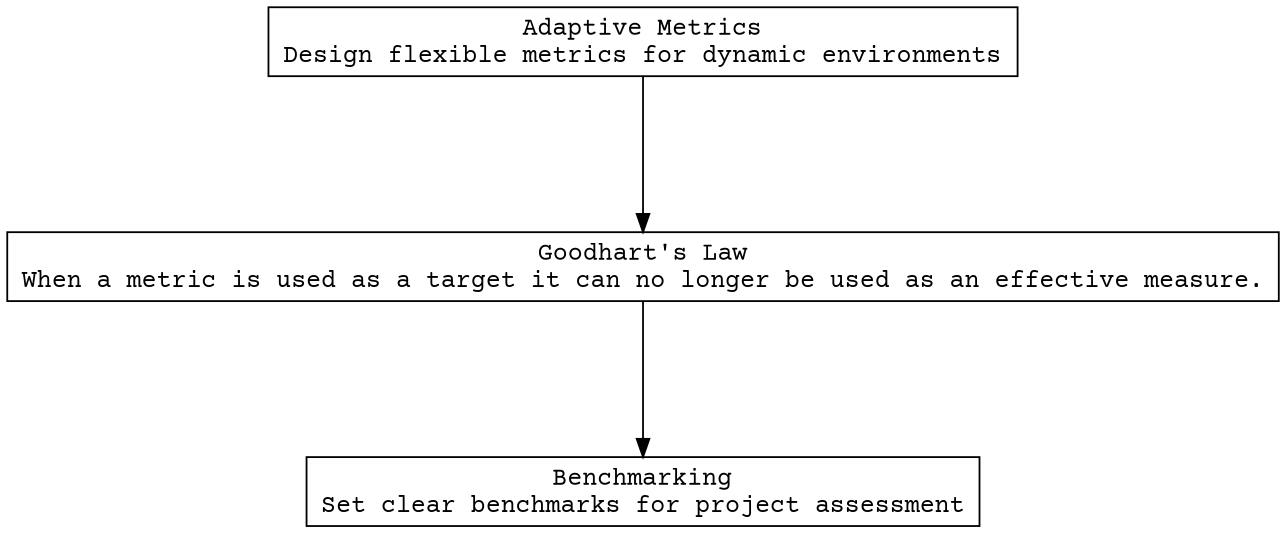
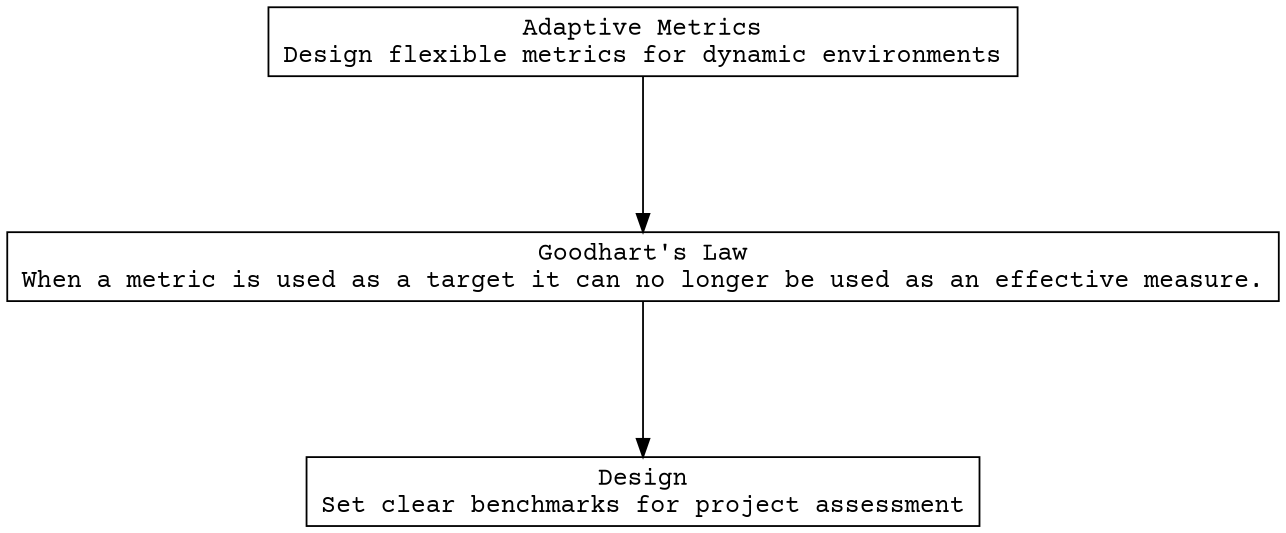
node "Benchmarking Set clear benchmarks for project assessment": label "Benchmarking Set clear benchmarks for project assessment" -> "Design Set clear benchmarks for project assessment"
